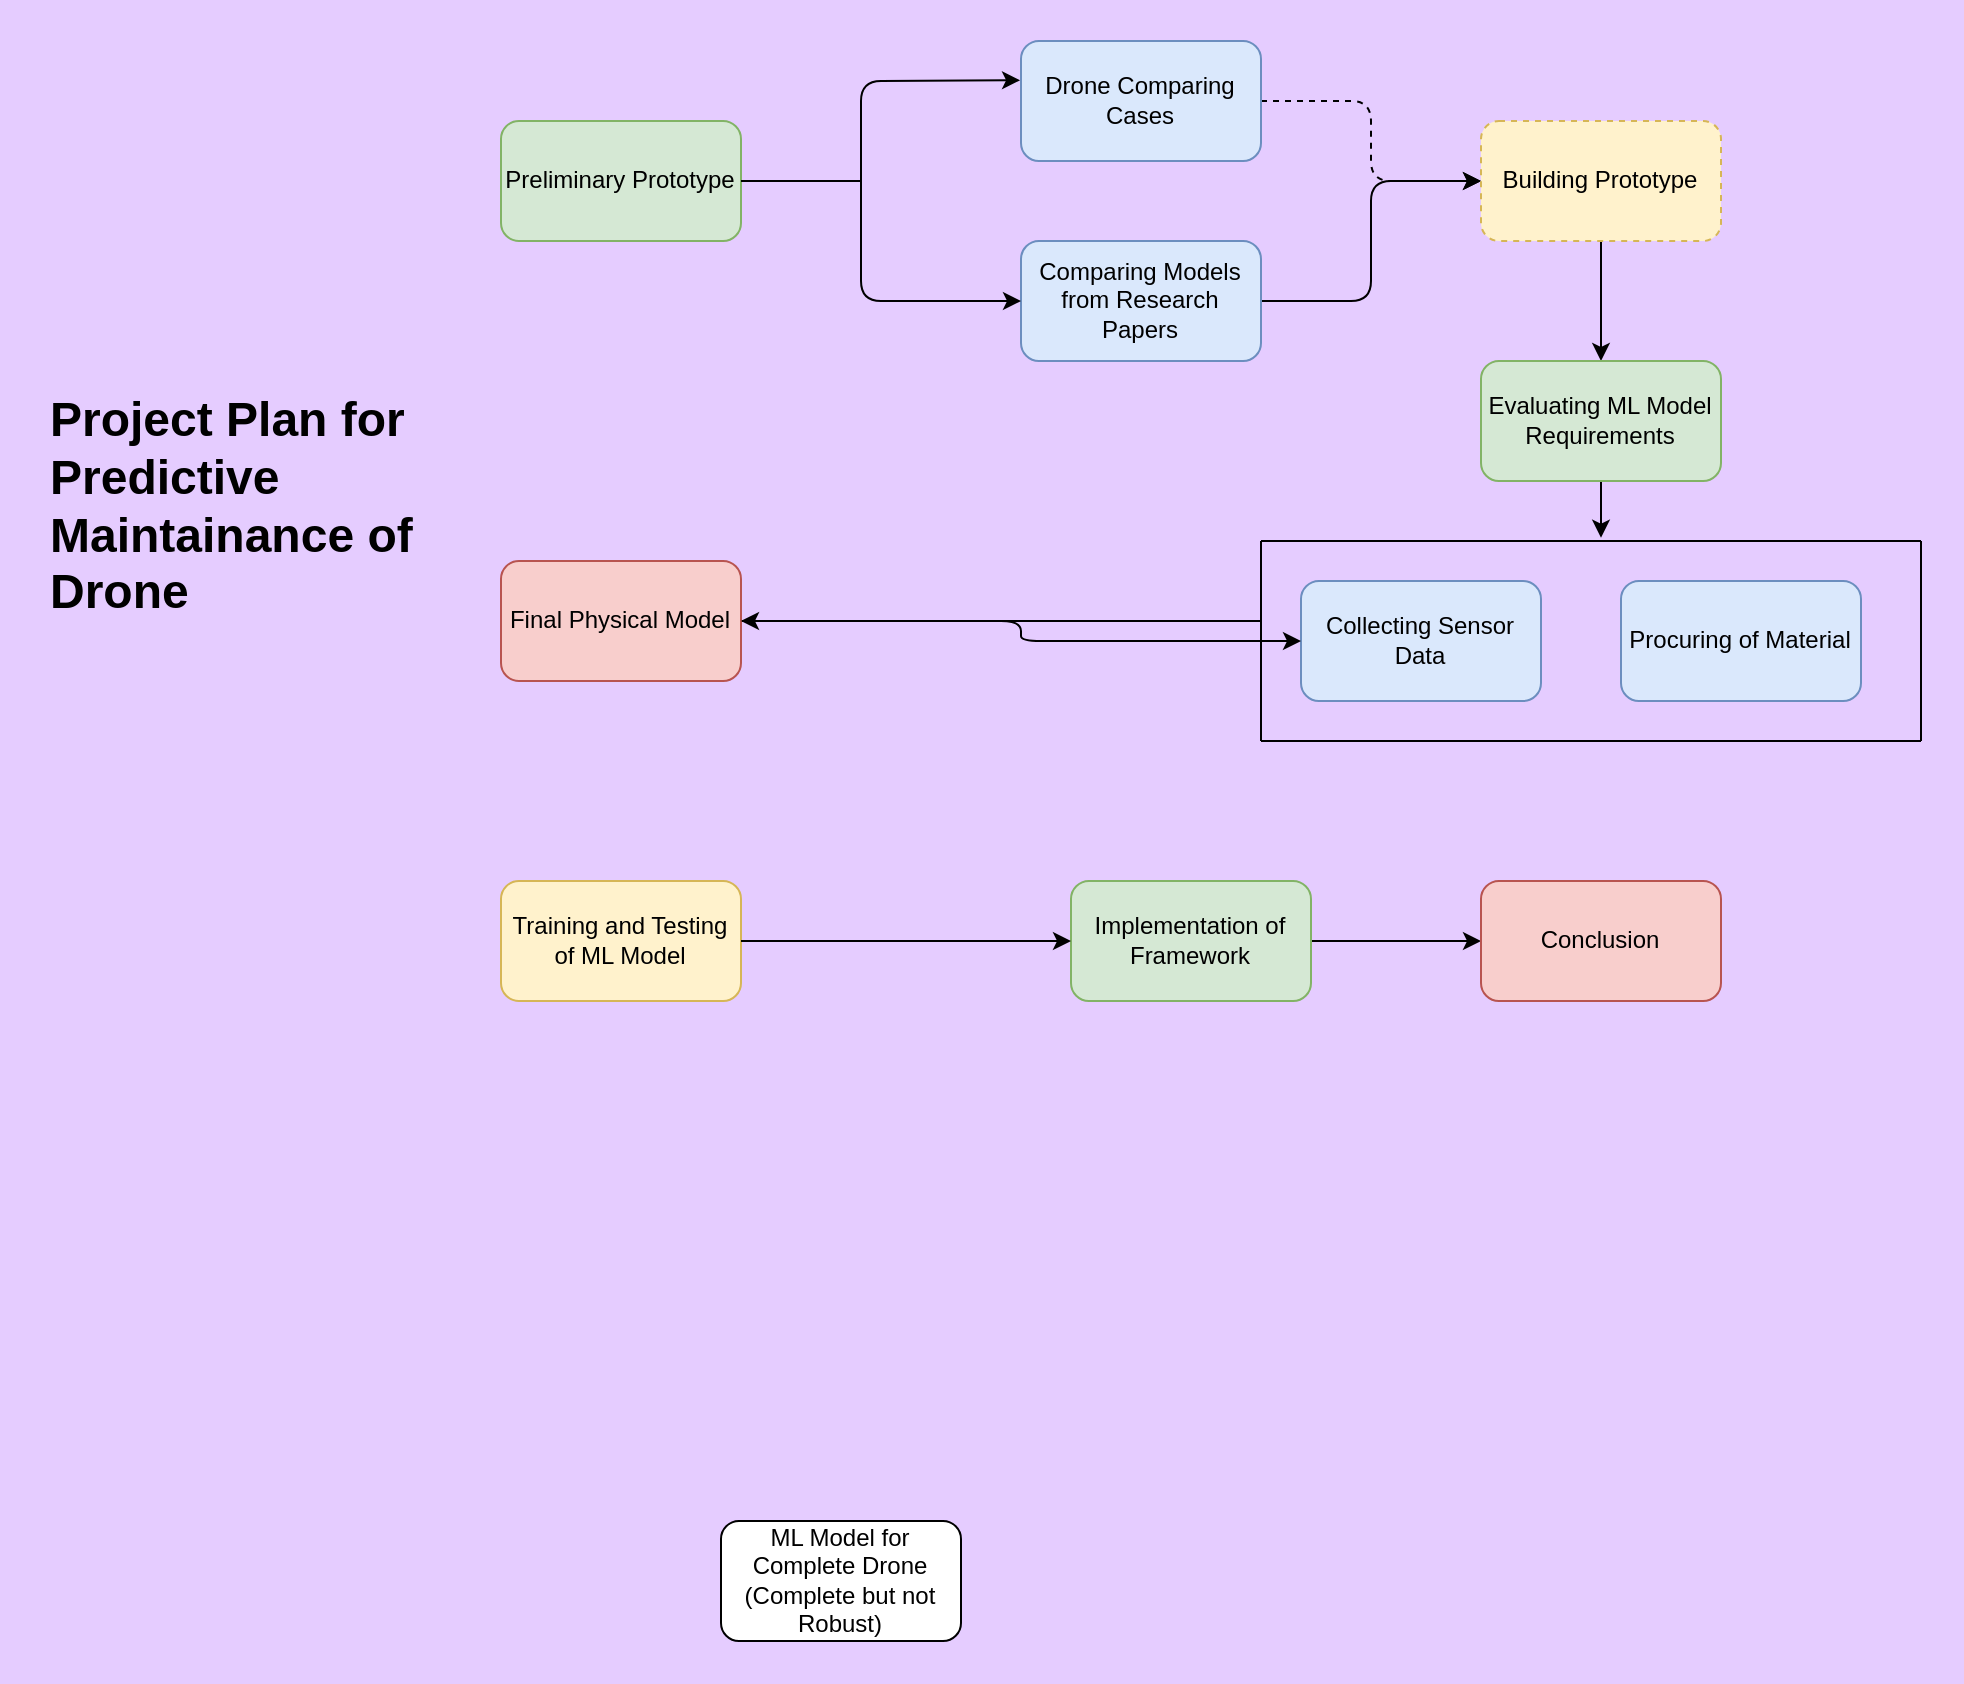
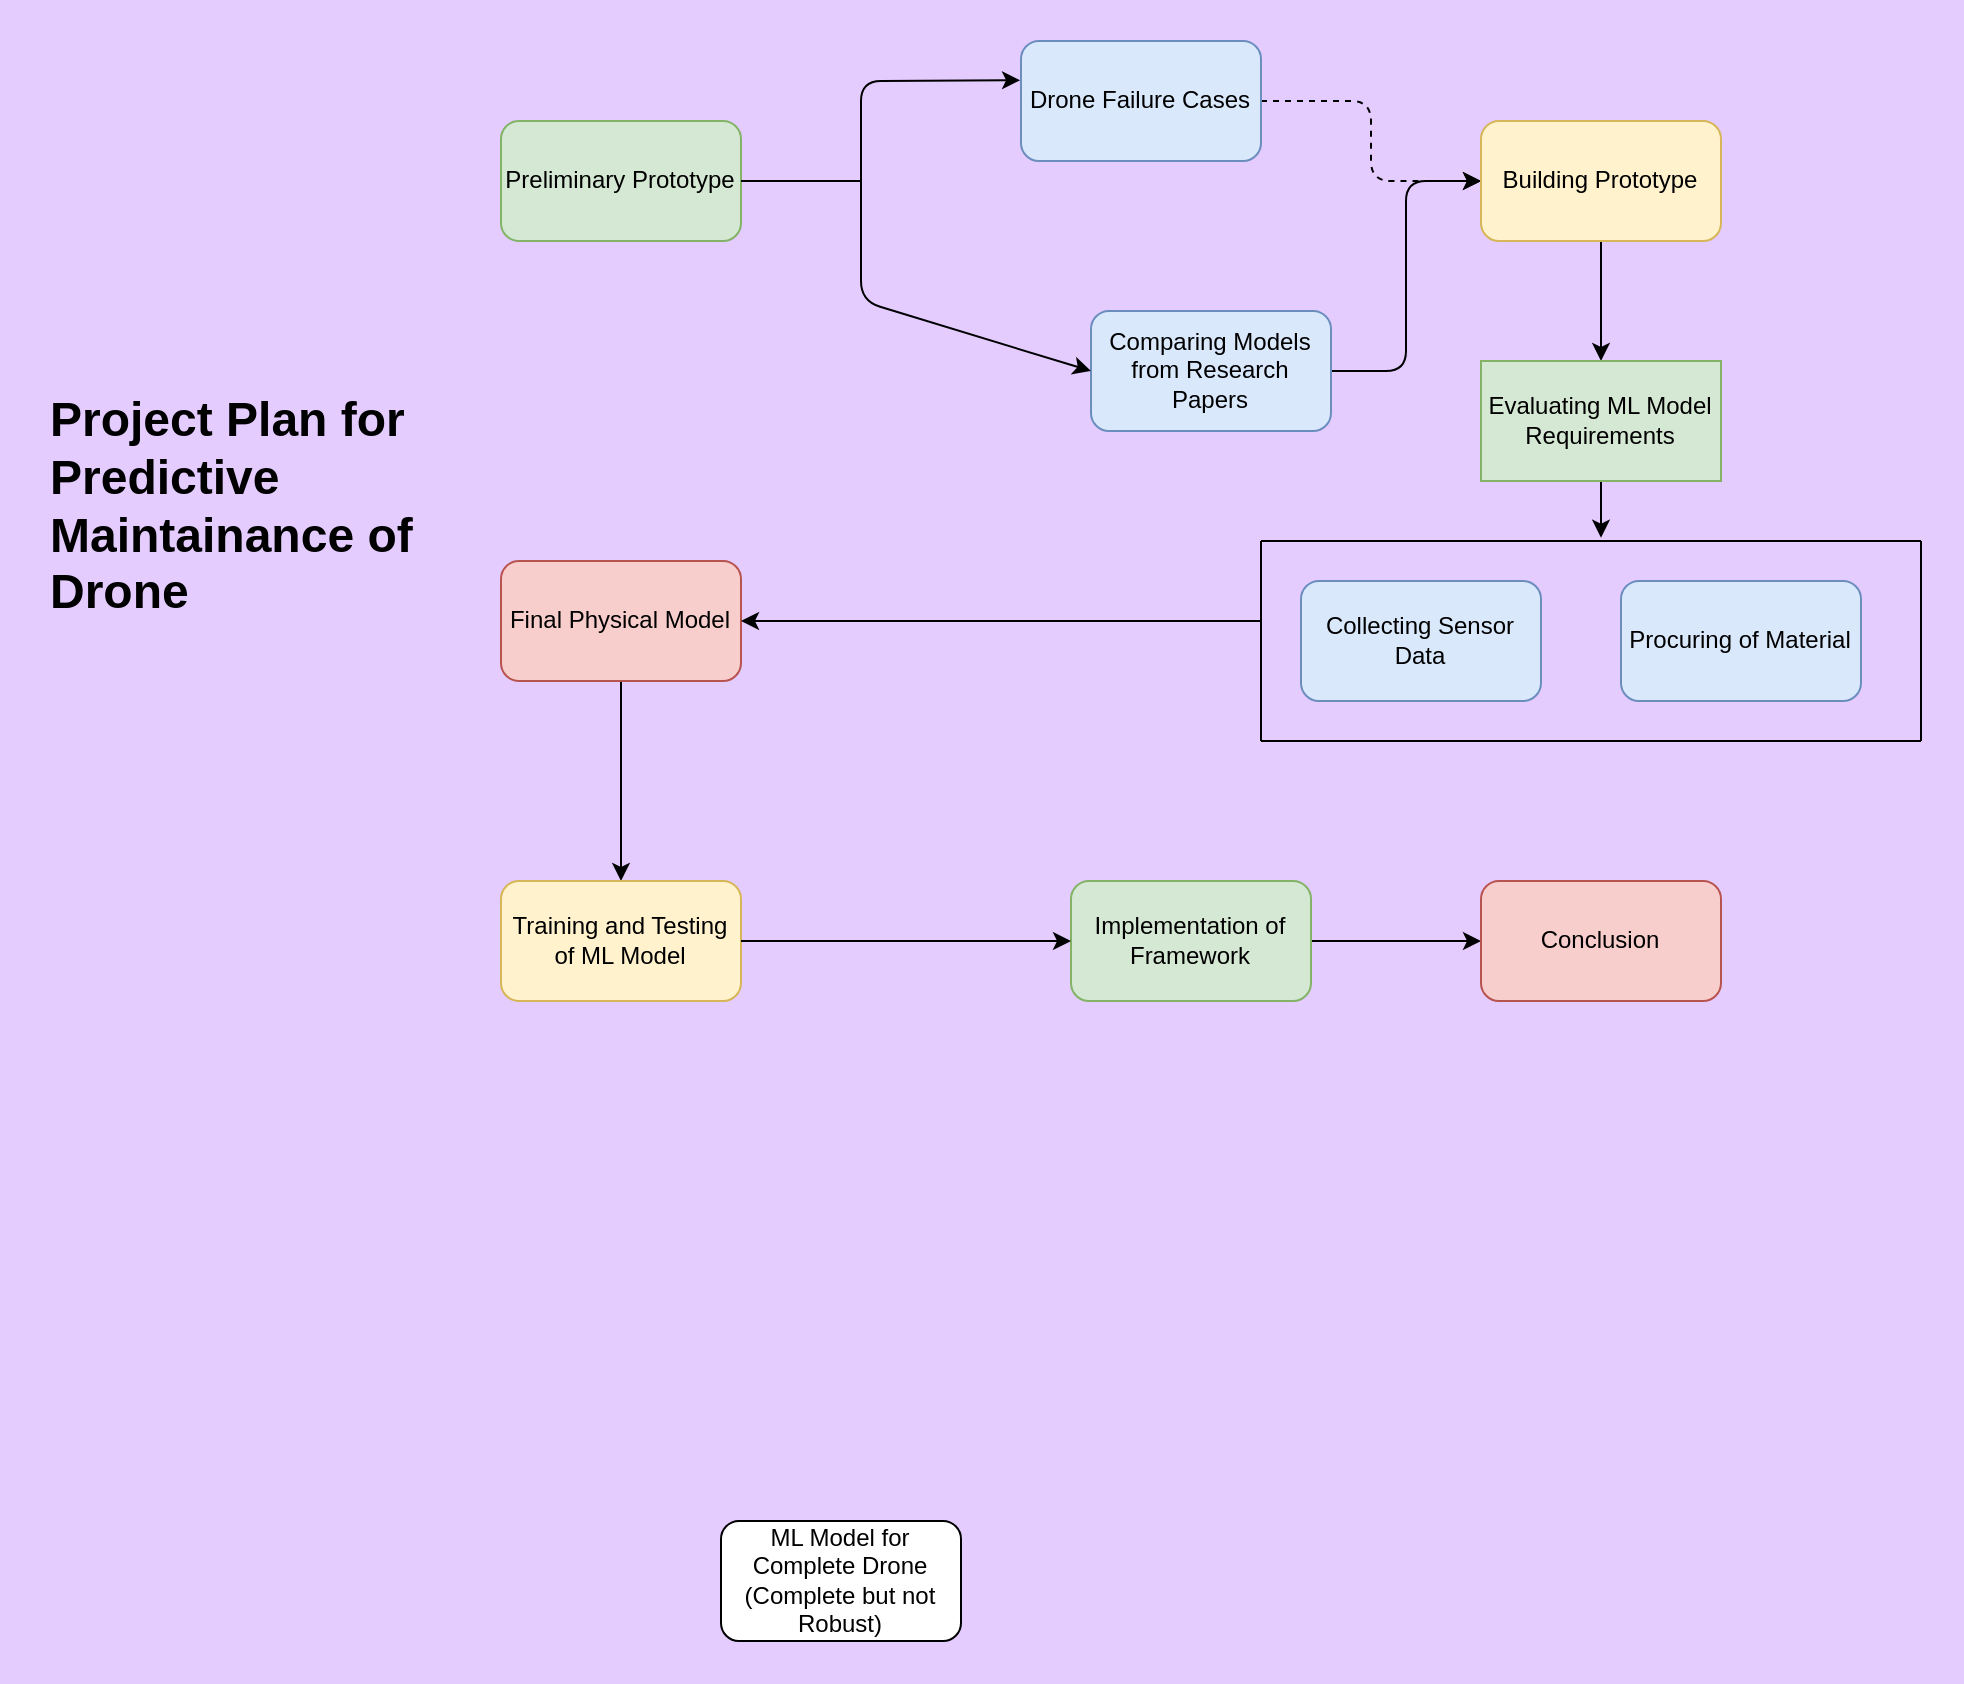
node "Drone Comparing Cases": label "Drone Comparing Cases" -> "Drone Failure Cases"
node "Building Prototype": style dashed -> solid
node "Comparing Models from Research Papers": moved (1141, 301) -> (1211, 371)
node "Evaluating ML Model Requirements": shape rounded rectangle -> rectangle
edge "Final Physical Model" -> "Collecting Sensor Data": now "Final Physical Model" -> "Training and Testing of ML Model"
